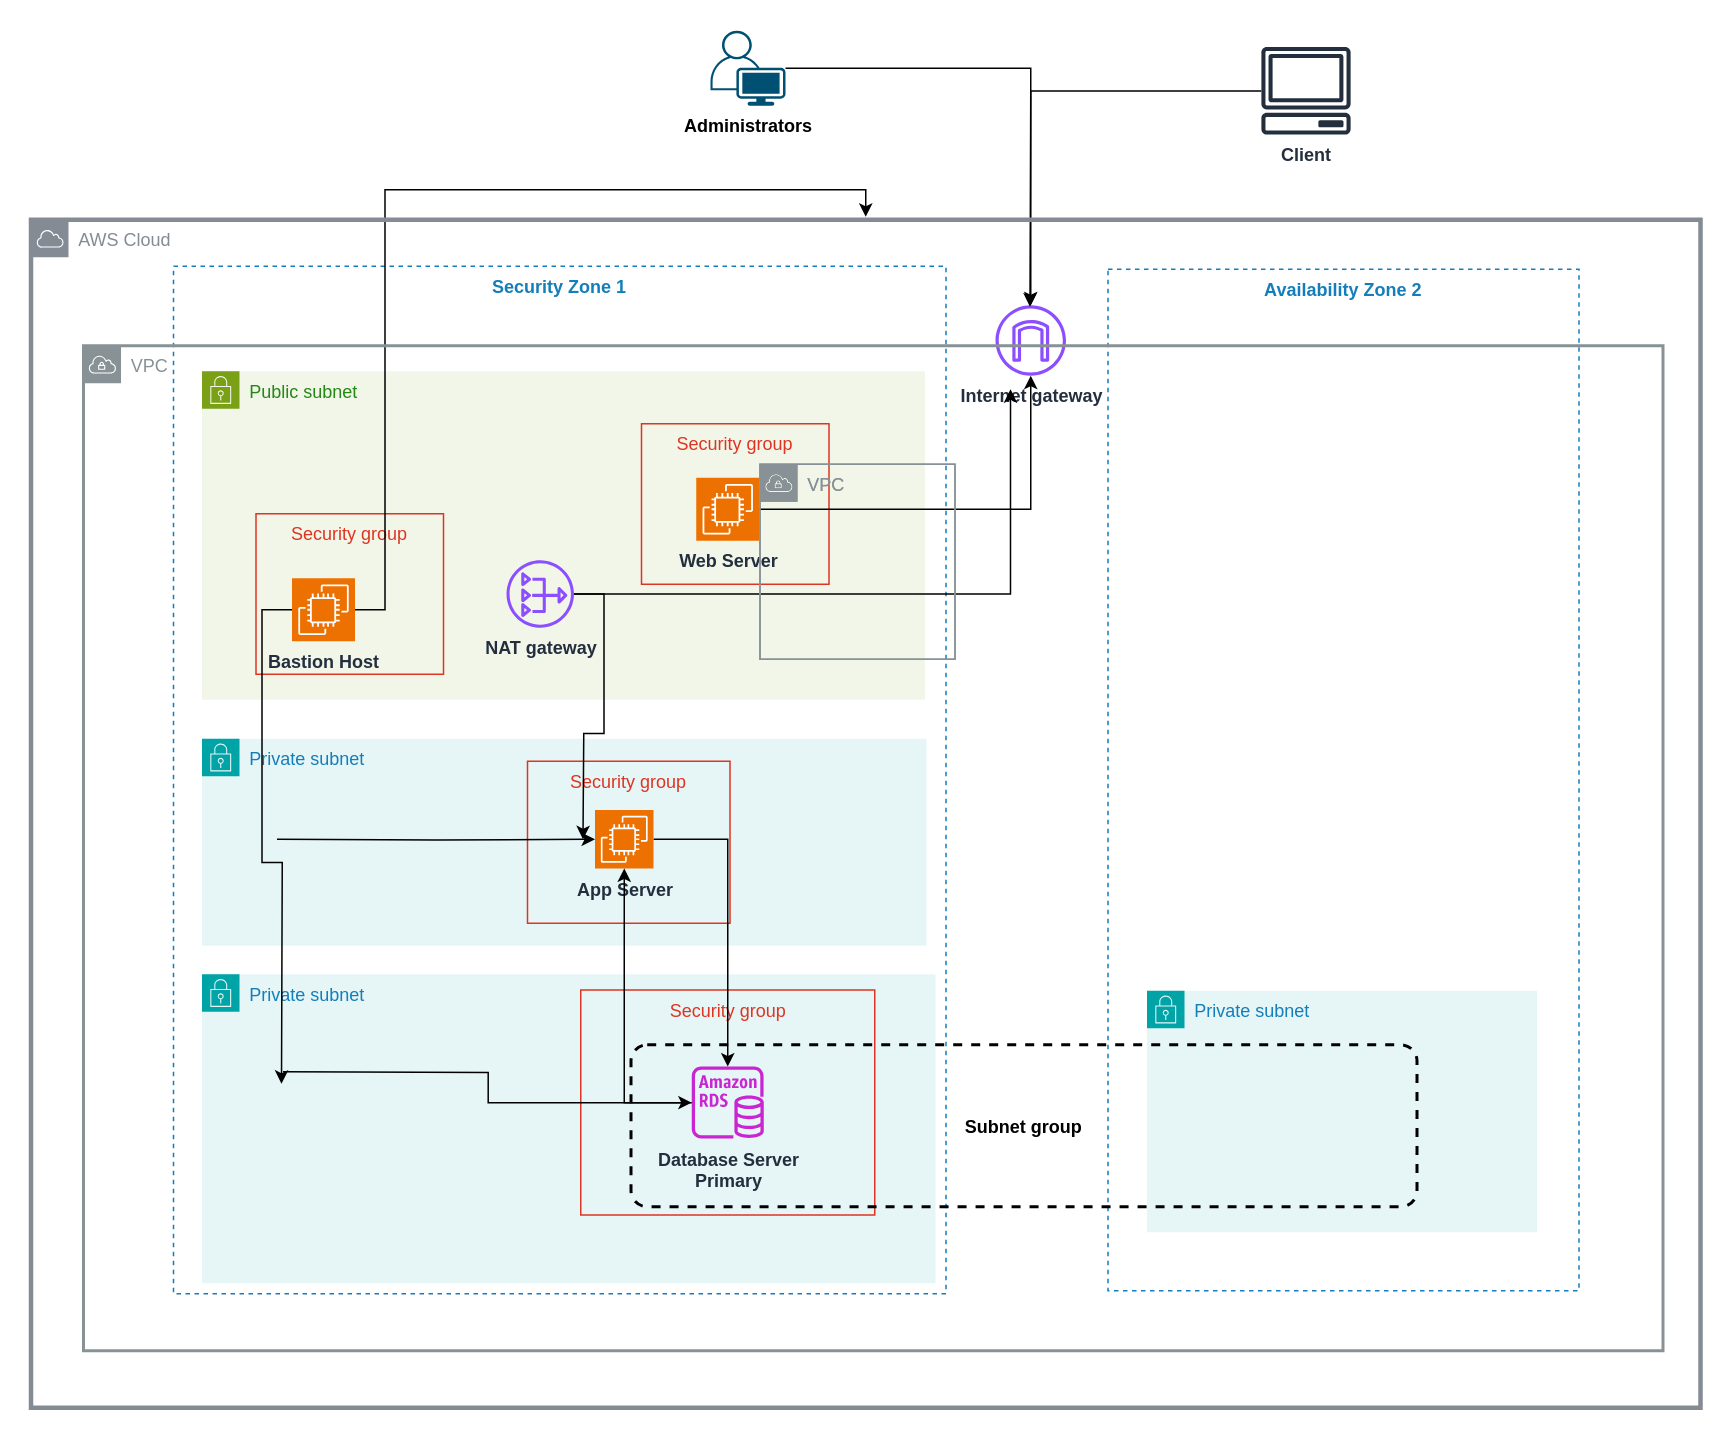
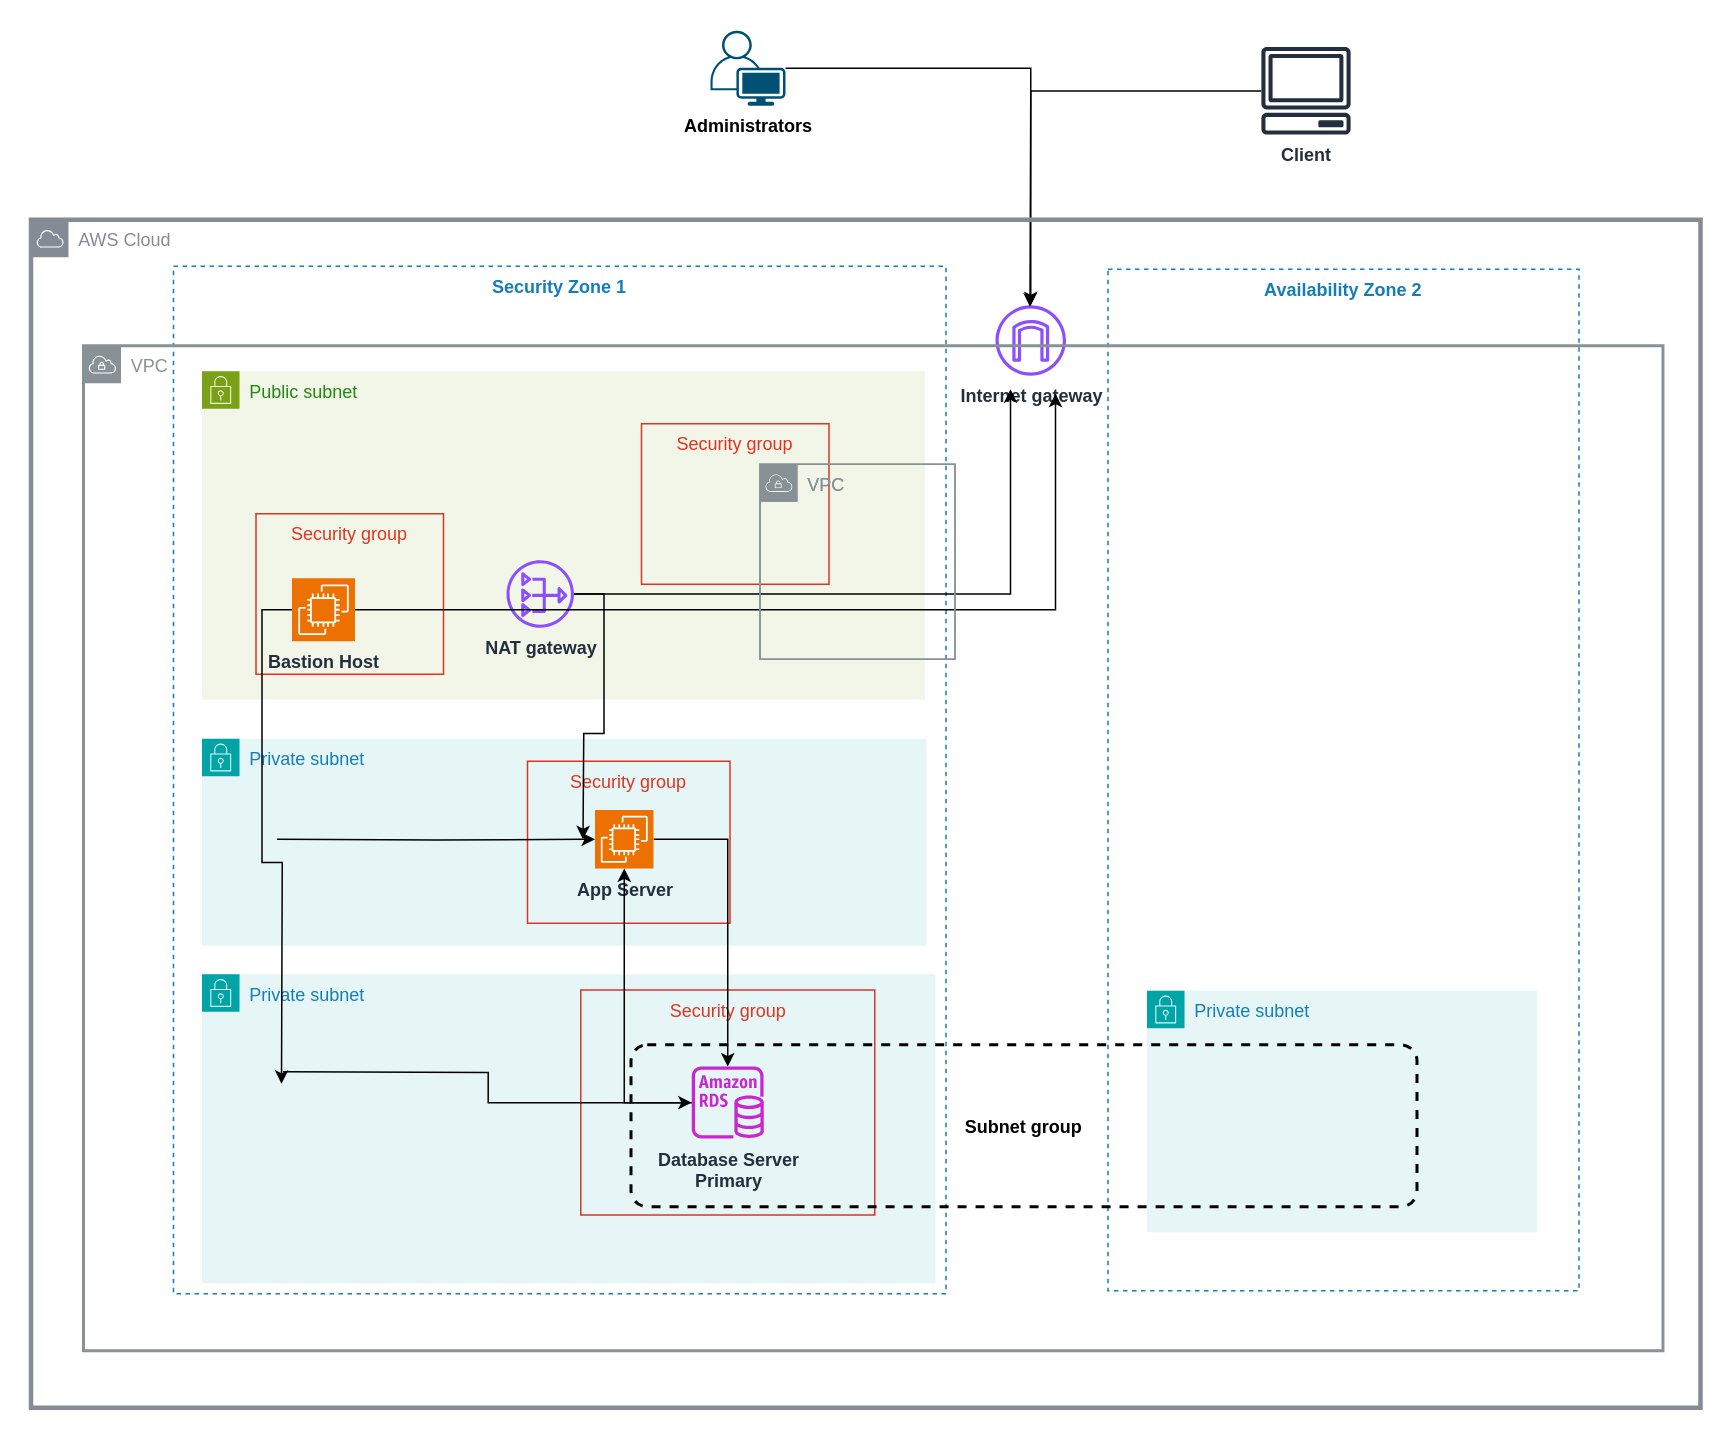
edge "Bastion Host" -> "AWS Cloud": now "Bastion Host" -> "Internet gateway"
node "Web Server": removed
edge "Web Server" -> "Internet gateway": removed
